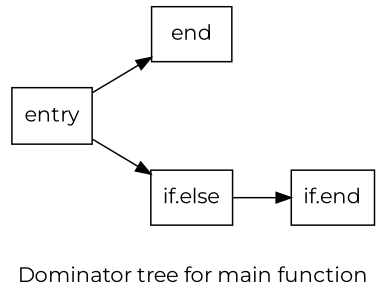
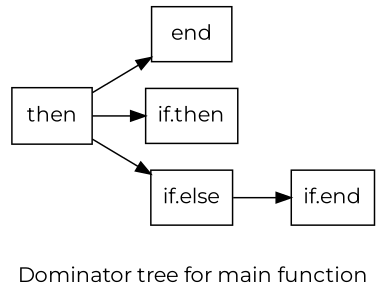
node "entry": label "entry" -> "then"
node "if.then": added
